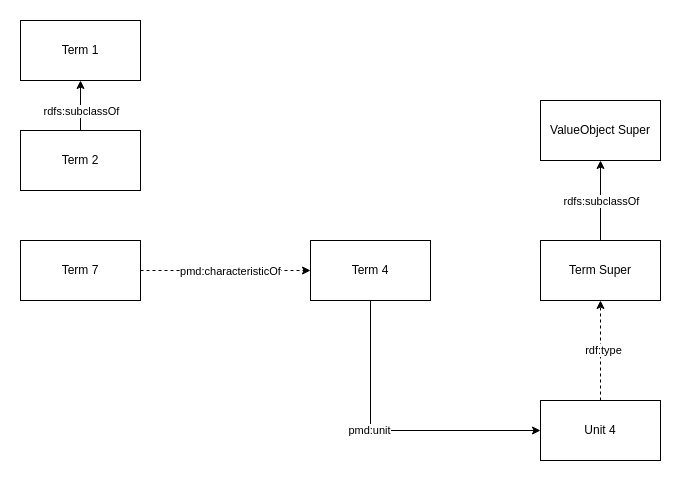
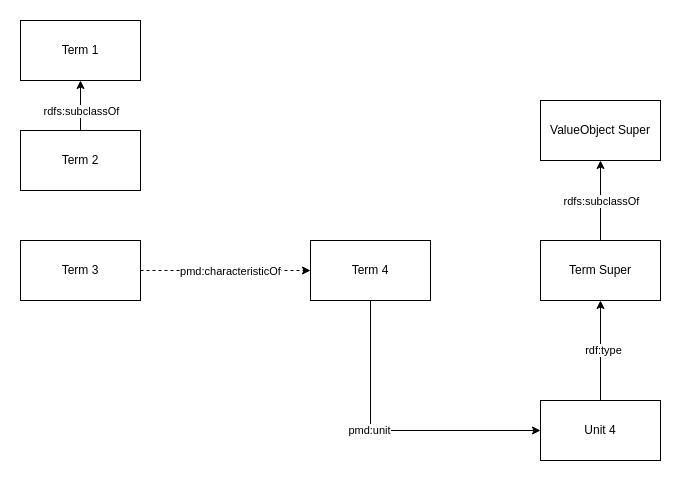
node "Term 7": label "Term 7" -> "Term 3"
edge "Unit 4" -> "Term Super": style dashed -> solid
